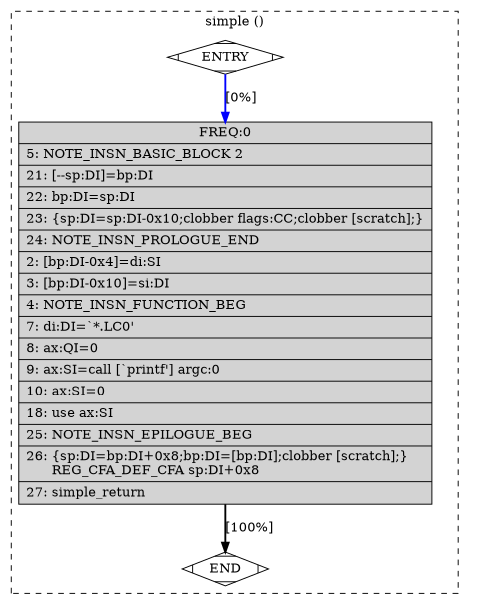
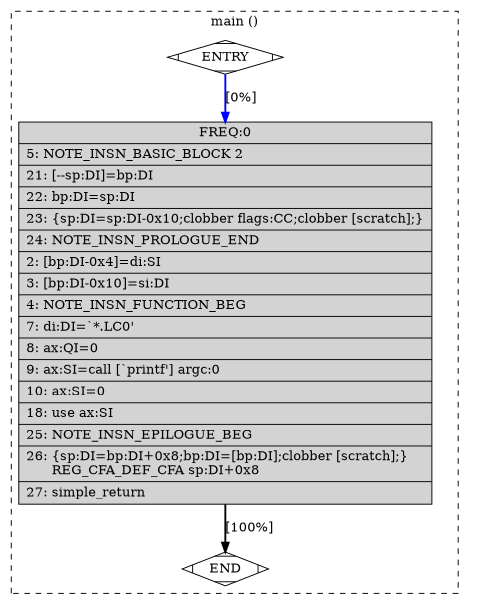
cluster "simple ()": label "simple ()" -> "main ()"
